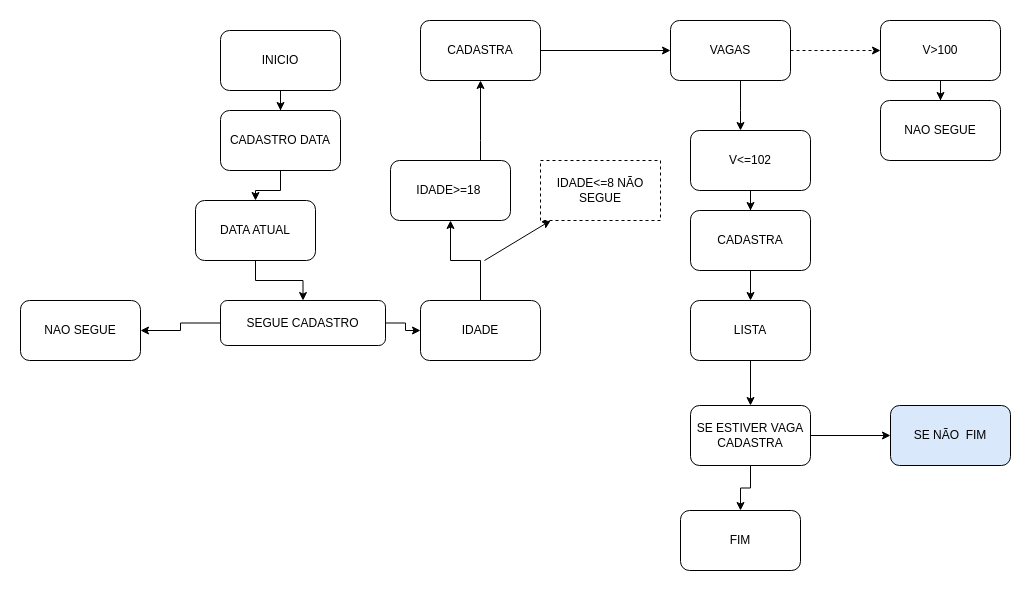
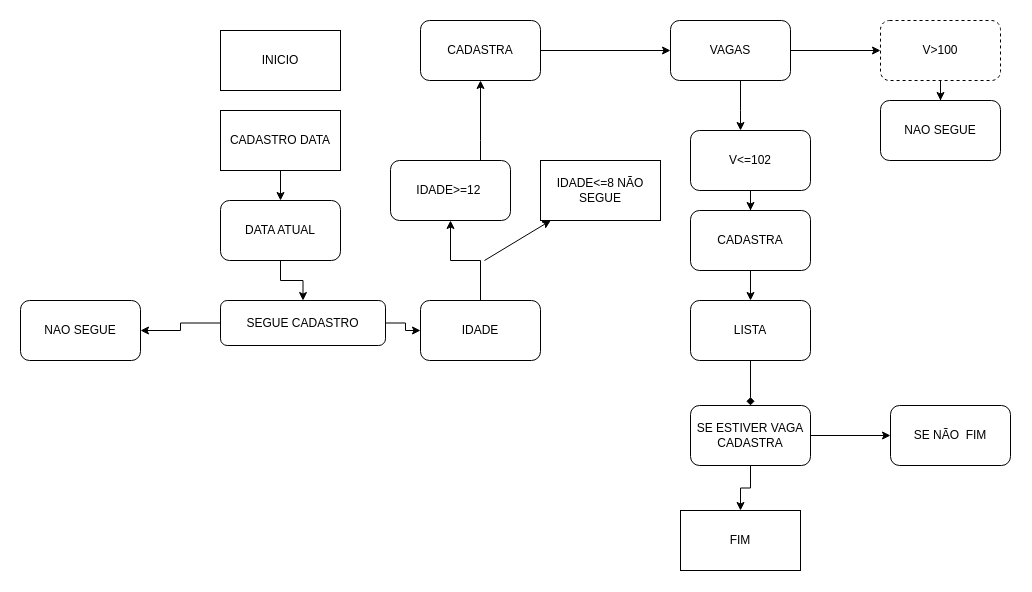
edge "VAGAS" -> "V>100": style dashed -> solid
node "V>100": style solid -> dashed
node "INICIO": shape rounded rectangle -> rectangle
edge "INICIO" -> "CADASTRO DATA": removed
node "CADASTRO DATA": shape rounded rectangle -> rectangle
node "IDADE>=18": label "IDADE>=18" -> "IDADE>=12"
node "IDADE<=8 NÃO SEGUE": style dashed -> solid
node "DATA ATUAL": moved (256, 231) -> (281, 231)
edge "LISTA" -> "SE ESTIVER VAGA CADASTRA": arrowhead classic -> diamond
node "SE NÃO FIM": fillcolor #dae8fc -> #ffffff
node "FIM": shape rounded rectangle -> rectangle
